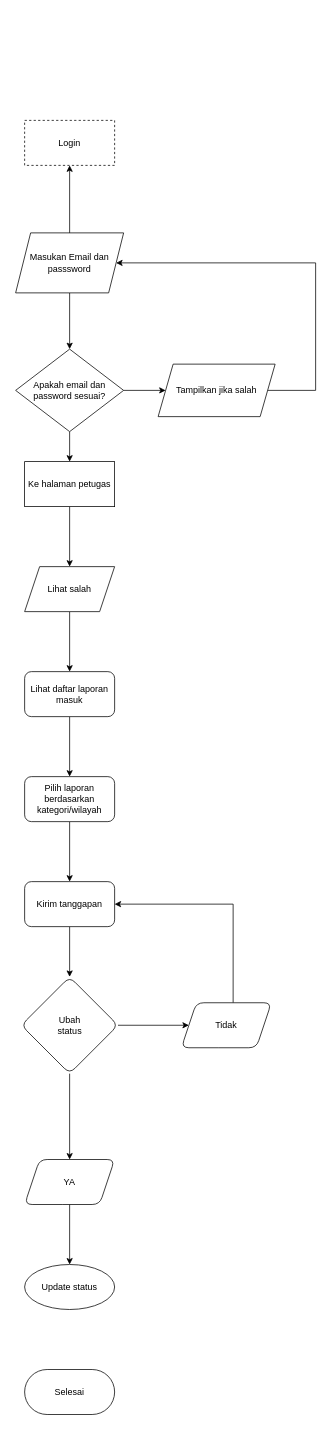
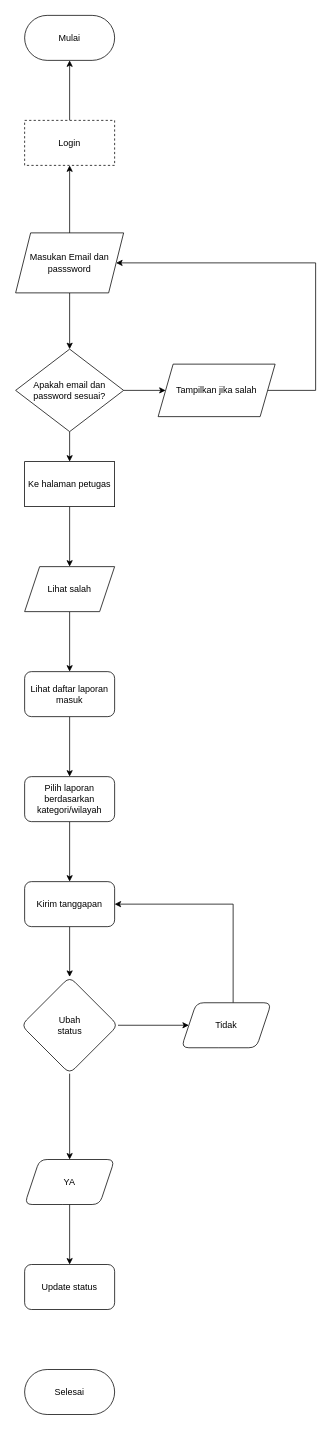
node "Mulai": added
edge "Login" -> "Mulai": added
node "Update status": shape ellipse -> rounded rectangle
